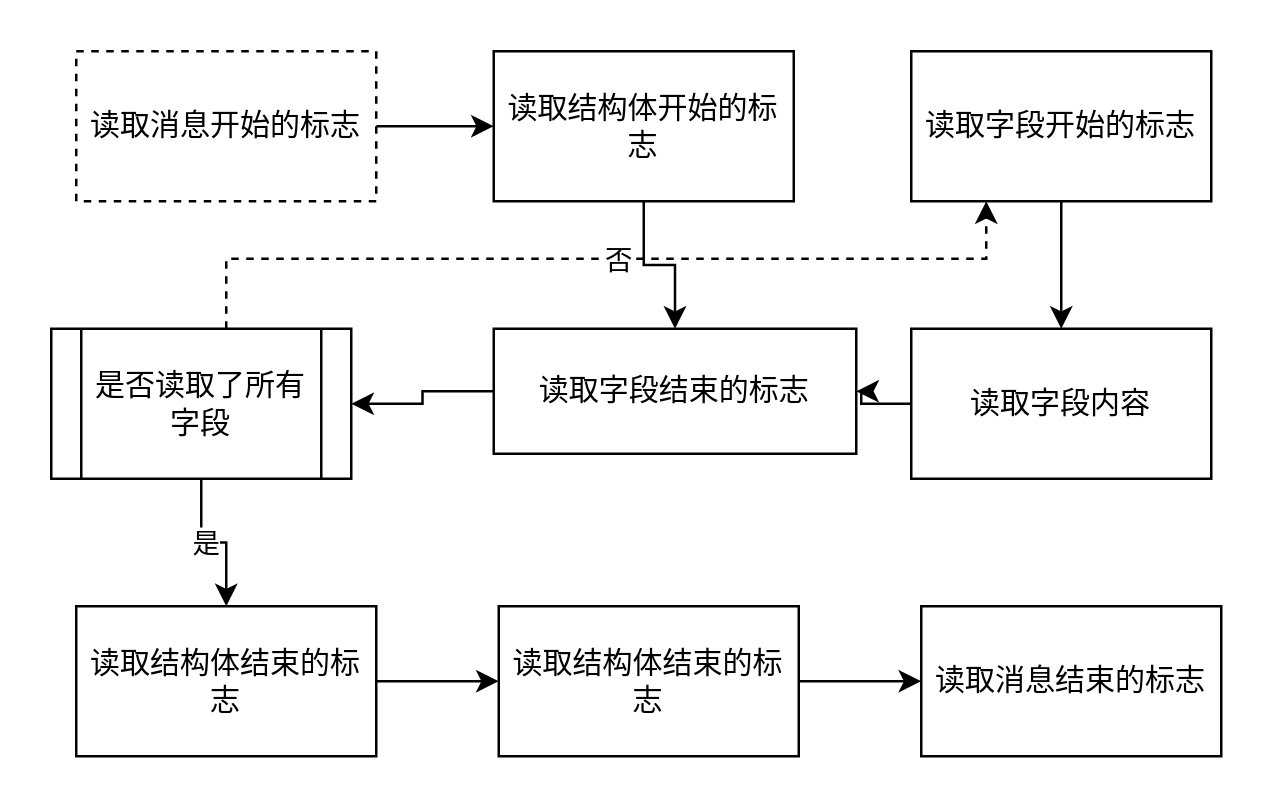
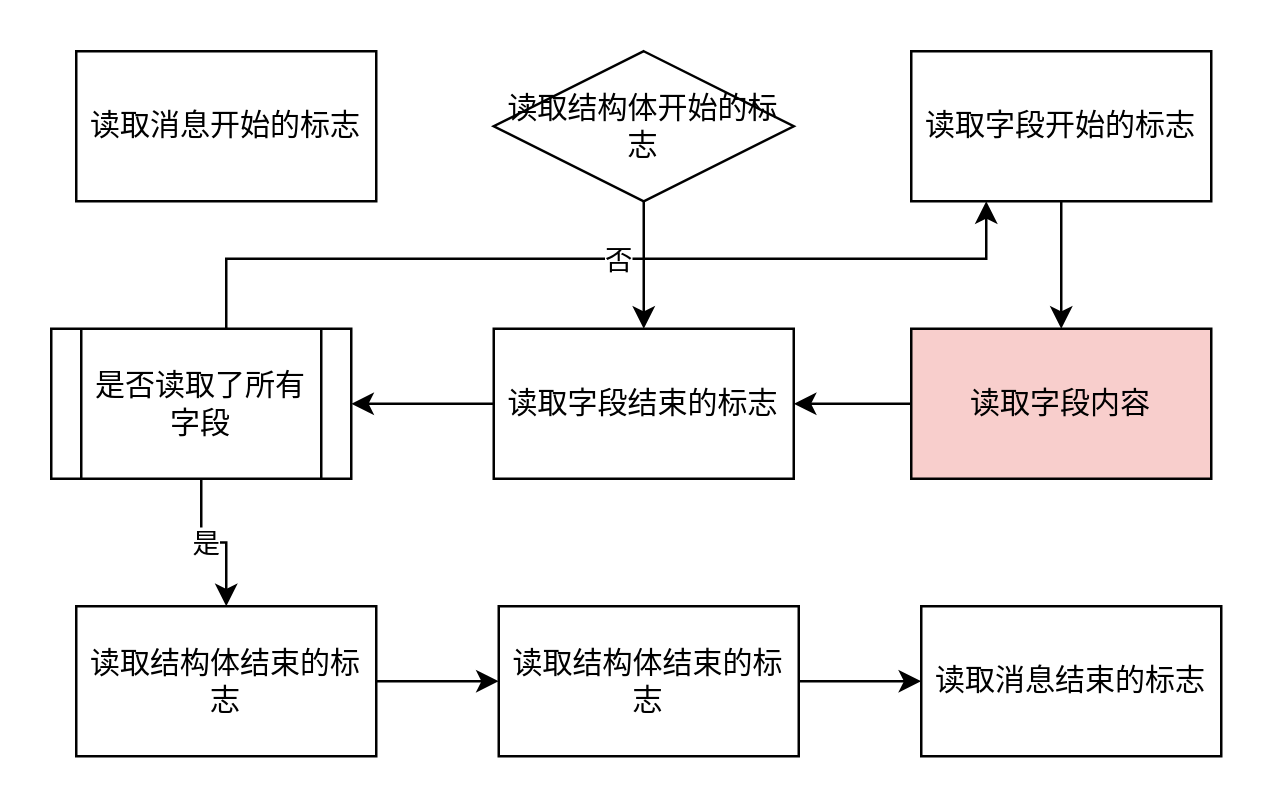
node "读取消息开始的标志": style dashed -> solid
edge "读取消息开始的标志" -> "读取结构体开始的标志": removed
node "读取结构体开始的标志": shape rectangle -> diamond
edge "是否读取了所有字段" -> "读取字段开始的标志": style dashed -> solid
node "读取字段结束的标志": size 363x125 -> 300x150
node "读取字段内容": fillcolor #ffffff -> #f8cecc
